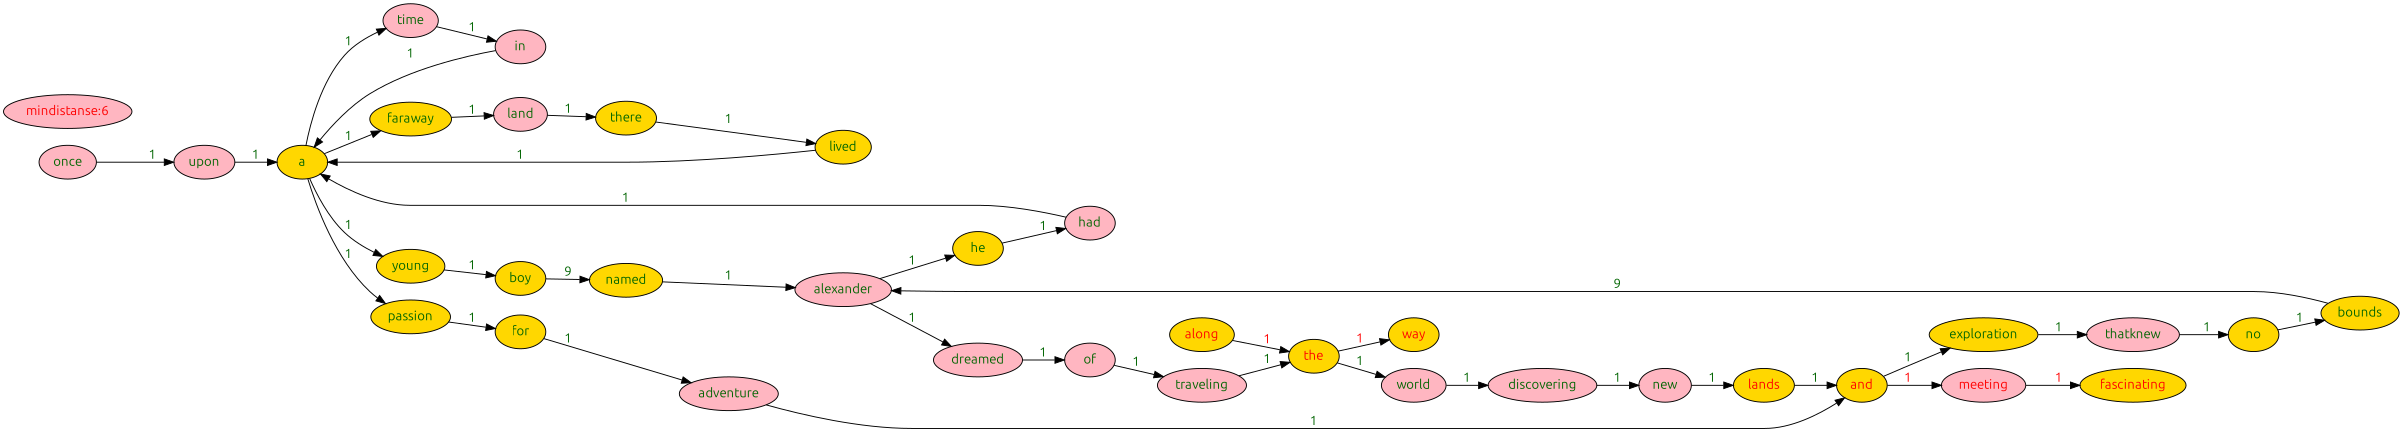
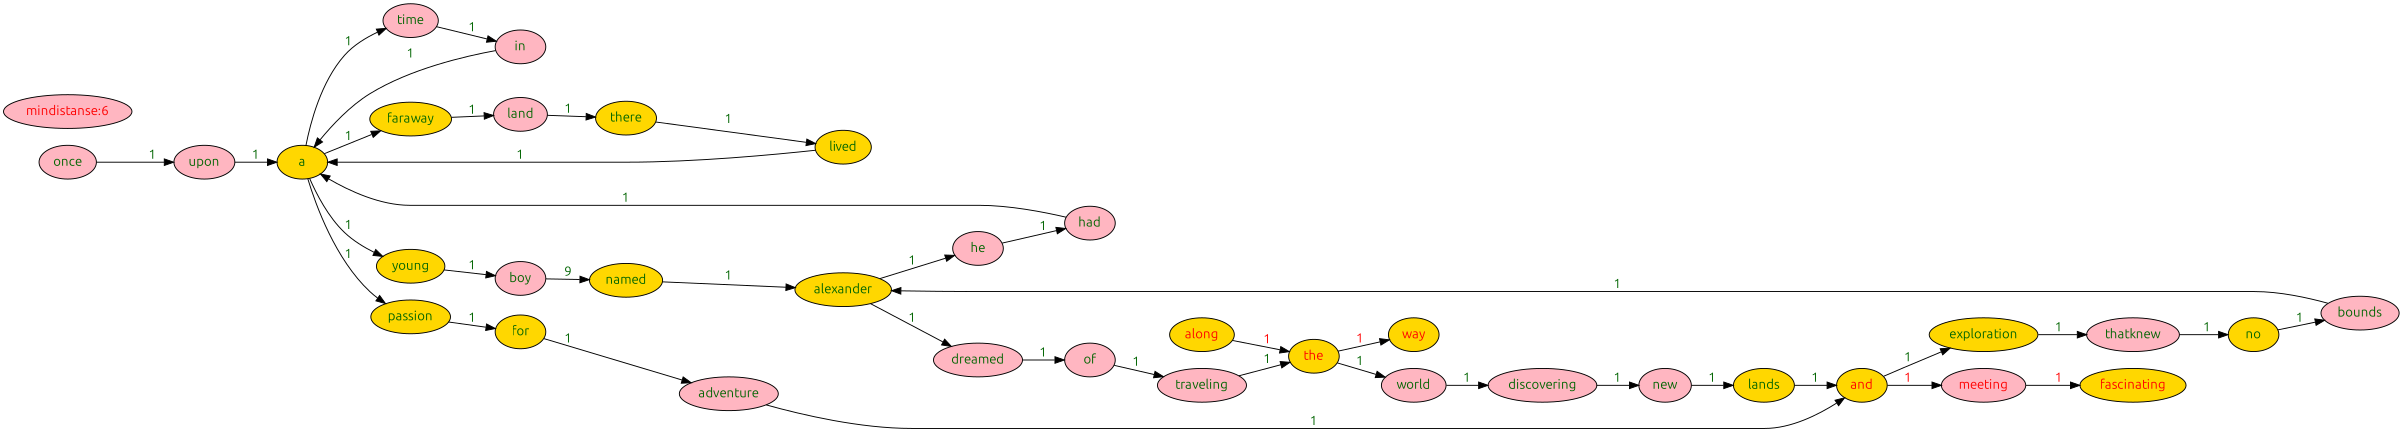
node "he": fillcolor gold -> lightpink
node "boy": fillcolor gold -> lightpink
edge "bounds" -> "alexander": label "9" -> "1"
node "alexander": fillcolor lightpink -> gold
node "bounds": fillcolor gold -> lightpink
node "lands": fontcolor red -> darkgreen
